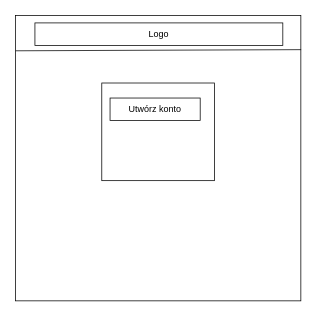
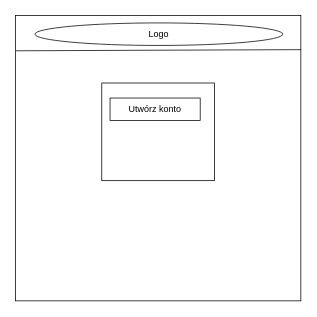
node "Logo": shape rectangle -> ellipse
